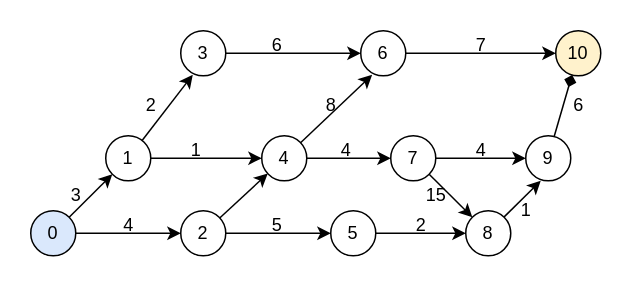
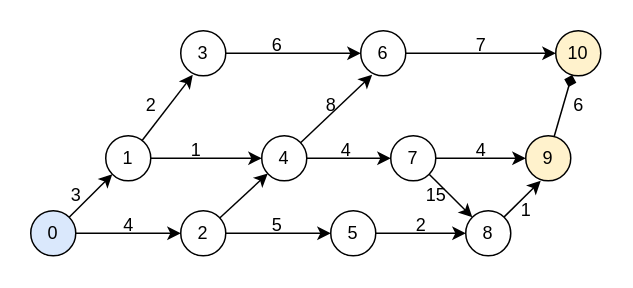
node "9": fillcolor #ffffff -> #fff2cc
